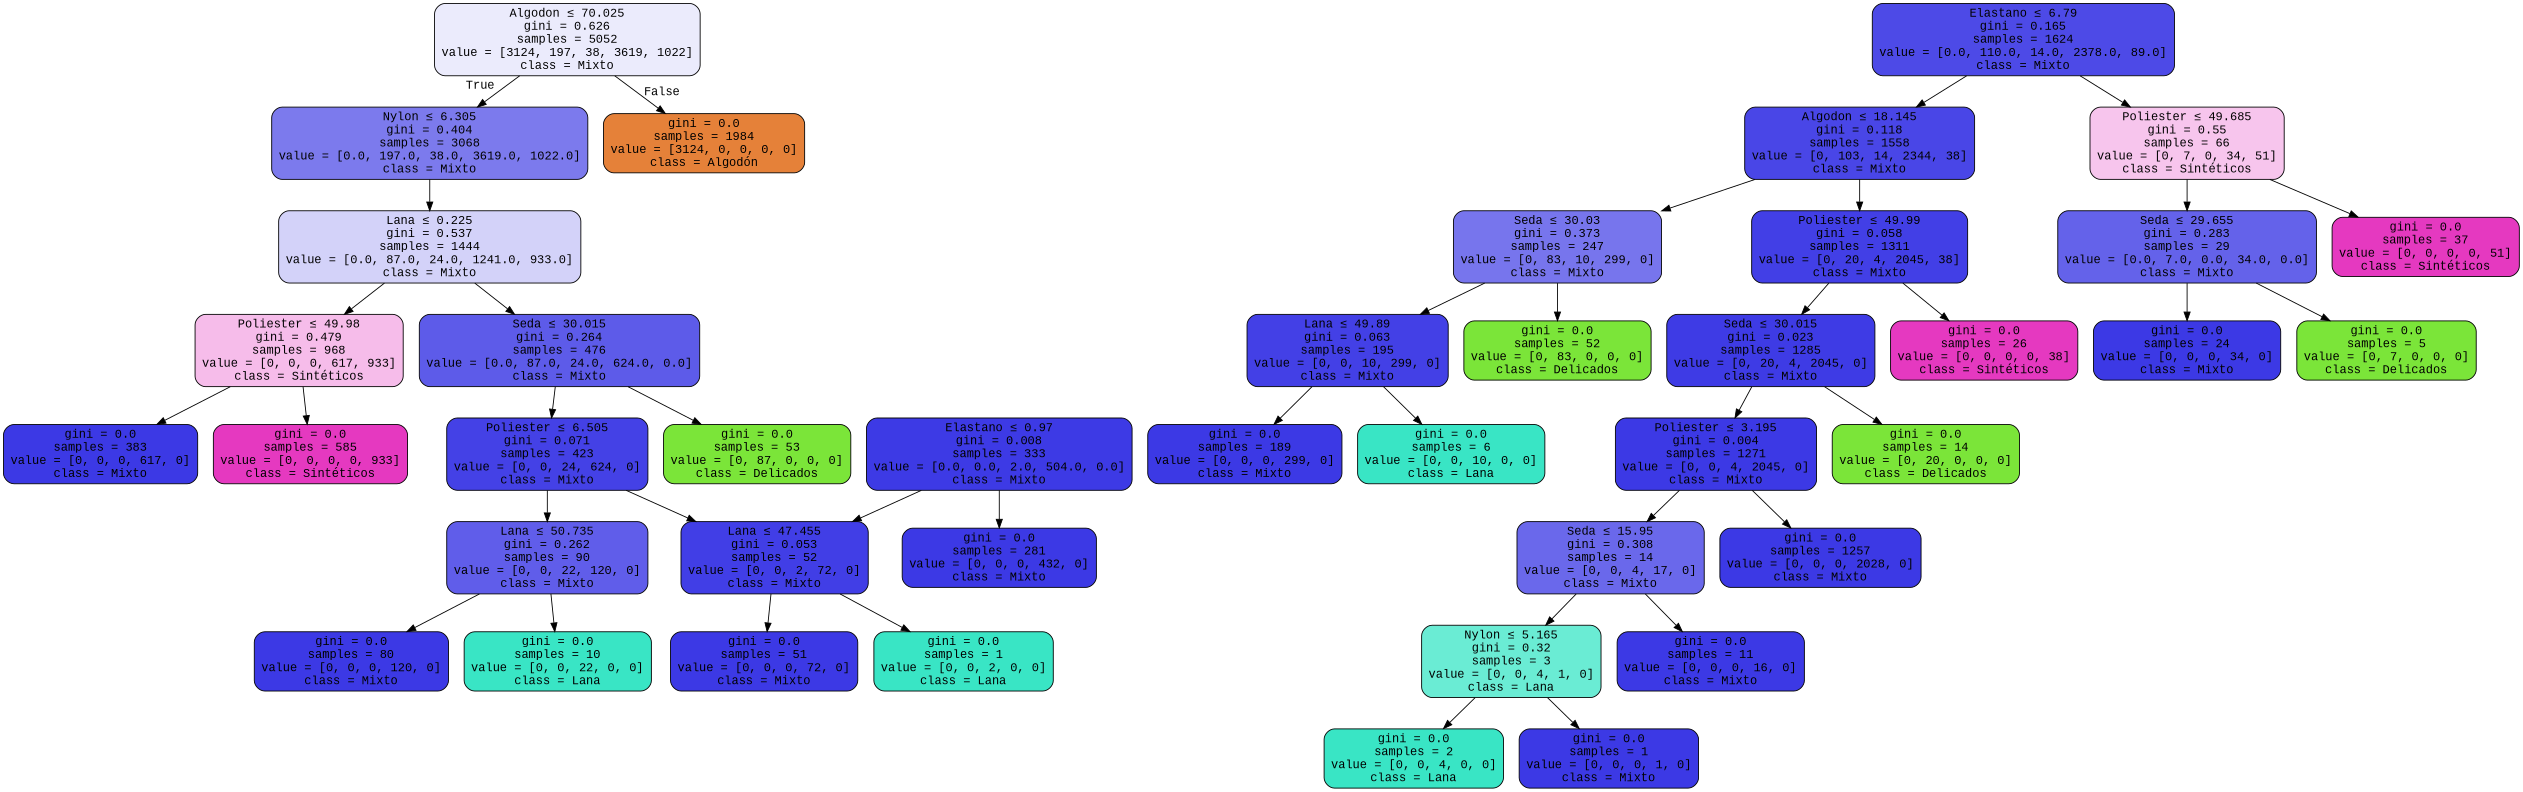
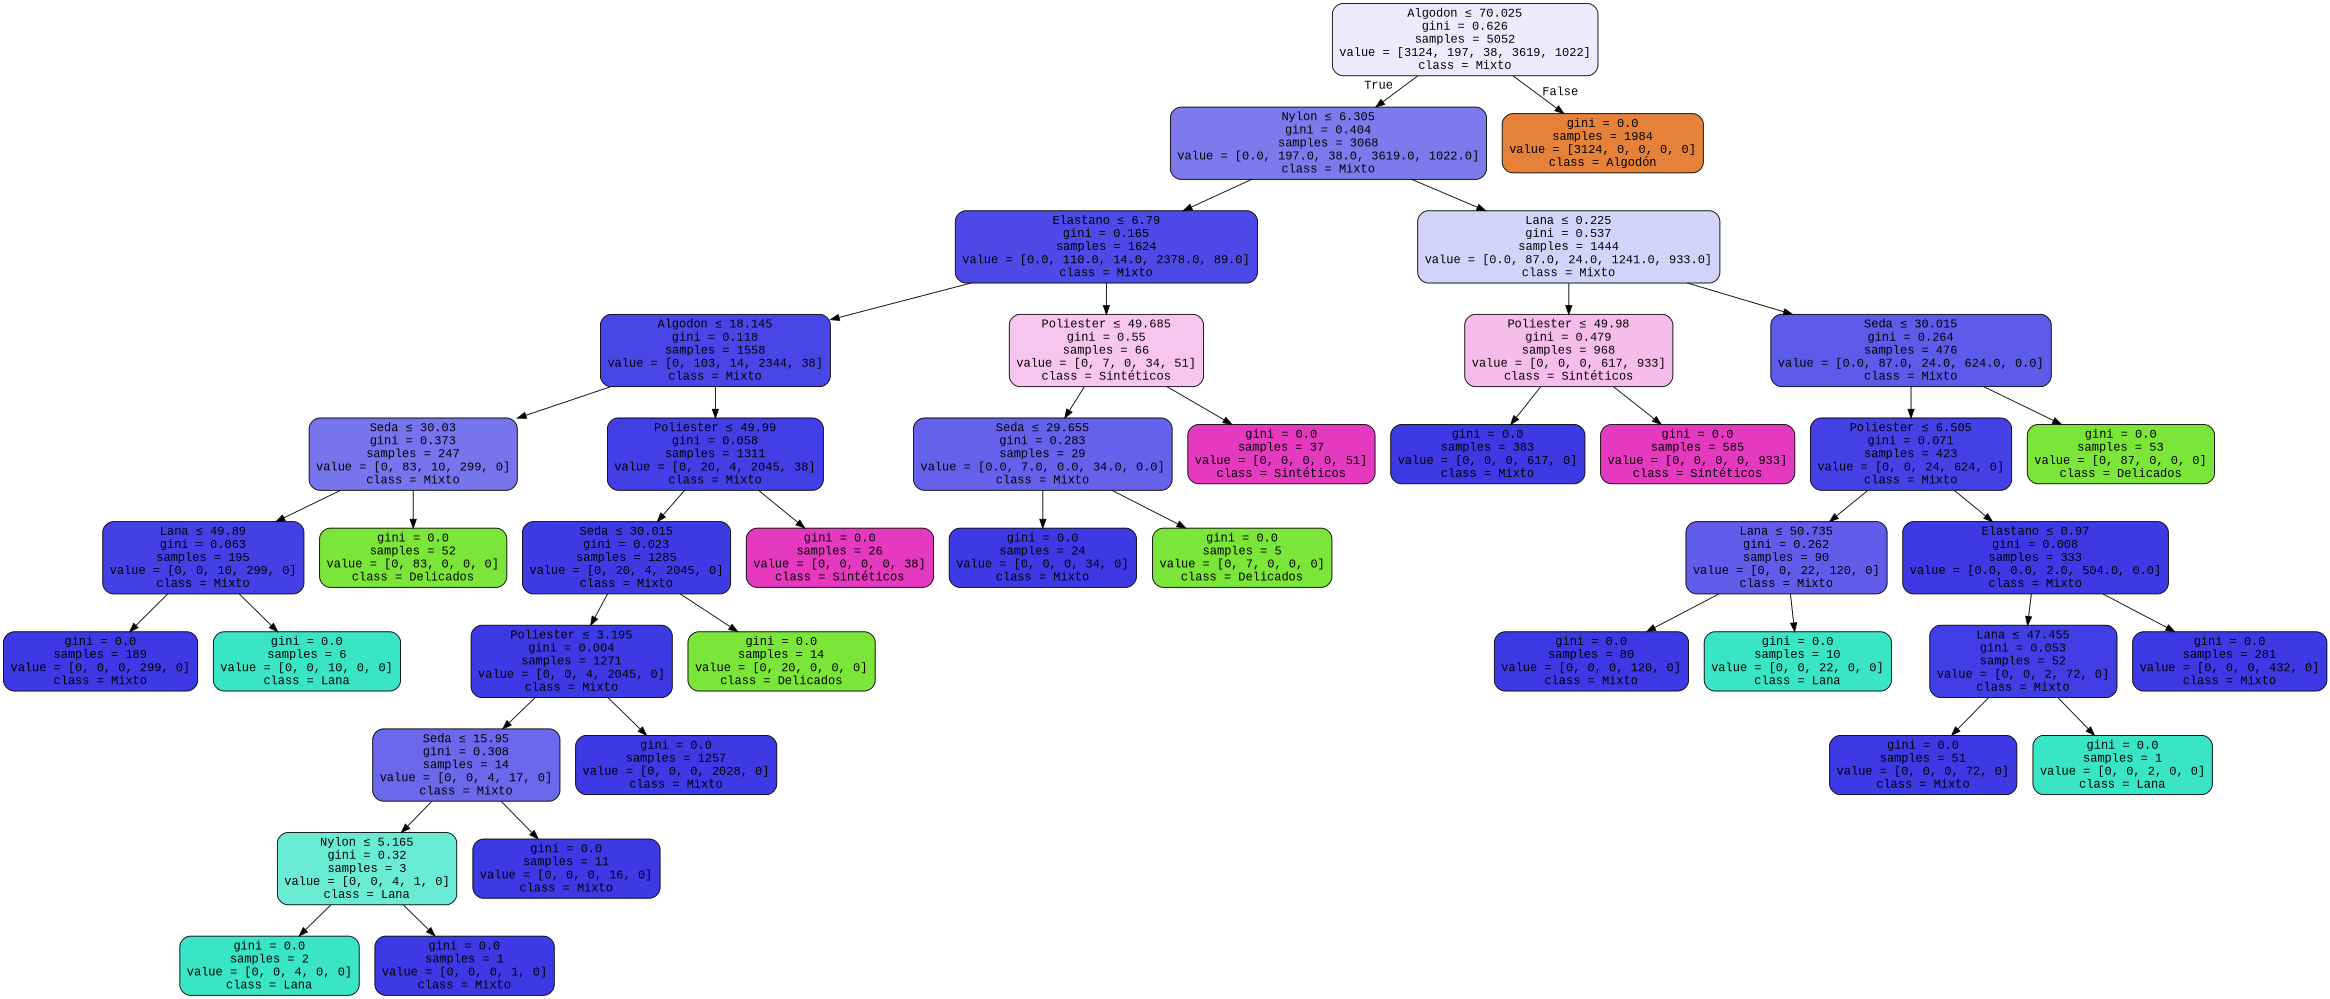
edge "Nylon ≤ 6.305" -> "Elastano ≤ 6.79": added
edge "Poliester ≤ 6.505" -> "Lana ≤ 47.455": now "Poliester ≤ 6.505" -> "Elastano ≤ 0.97"
